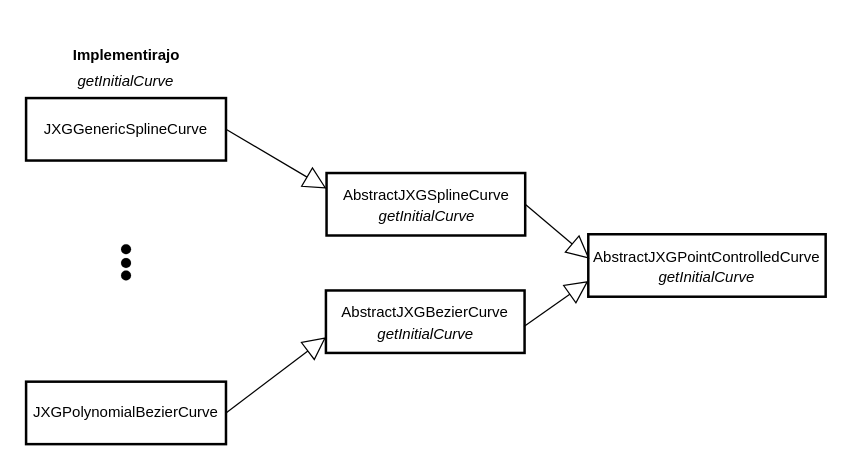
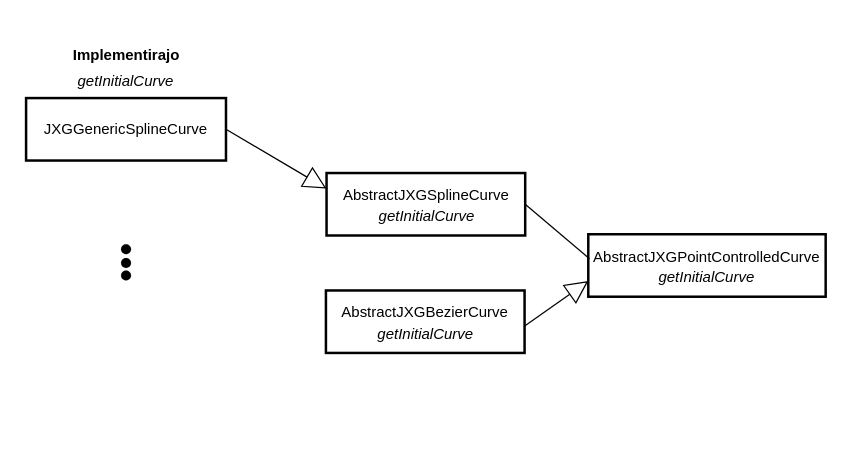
edge "AbstractJXGSplineCurve" -> "AbstractJXGPointControlledCurve": arrowhead block -> none
edge "JXGPolynomialBezierCurve" -> "AbstractJXGBezierCurve": removed
node "JXGPolynomialBezierCurve": removed
